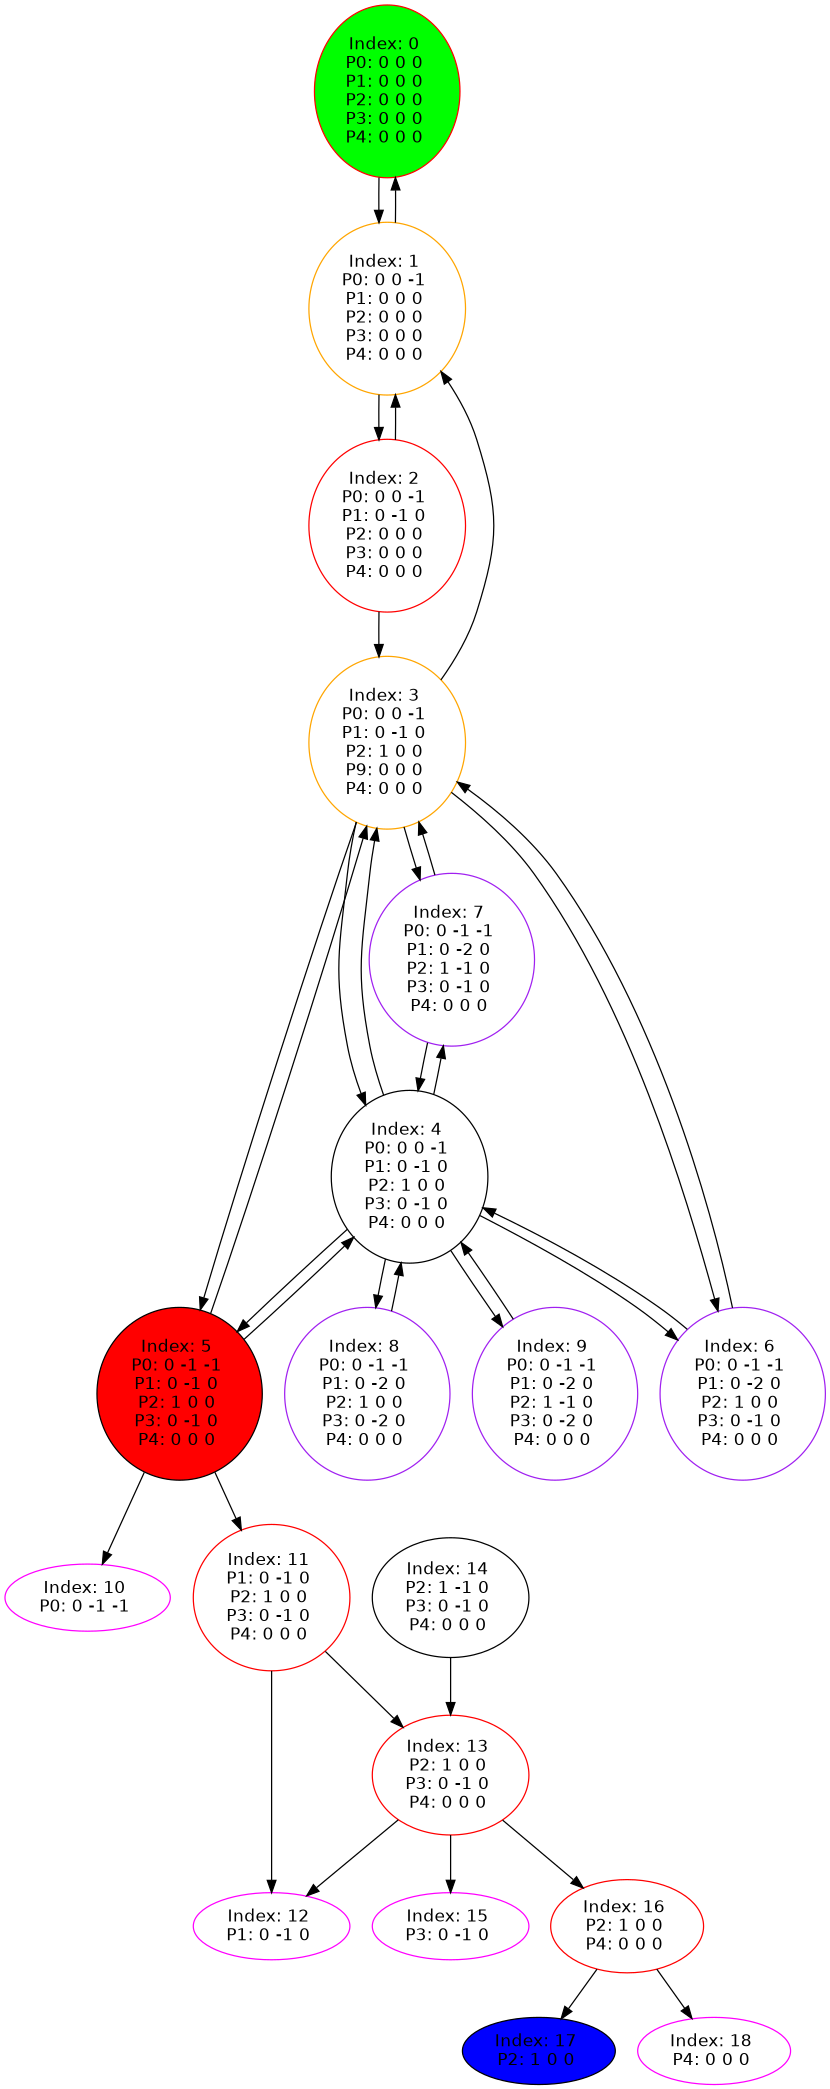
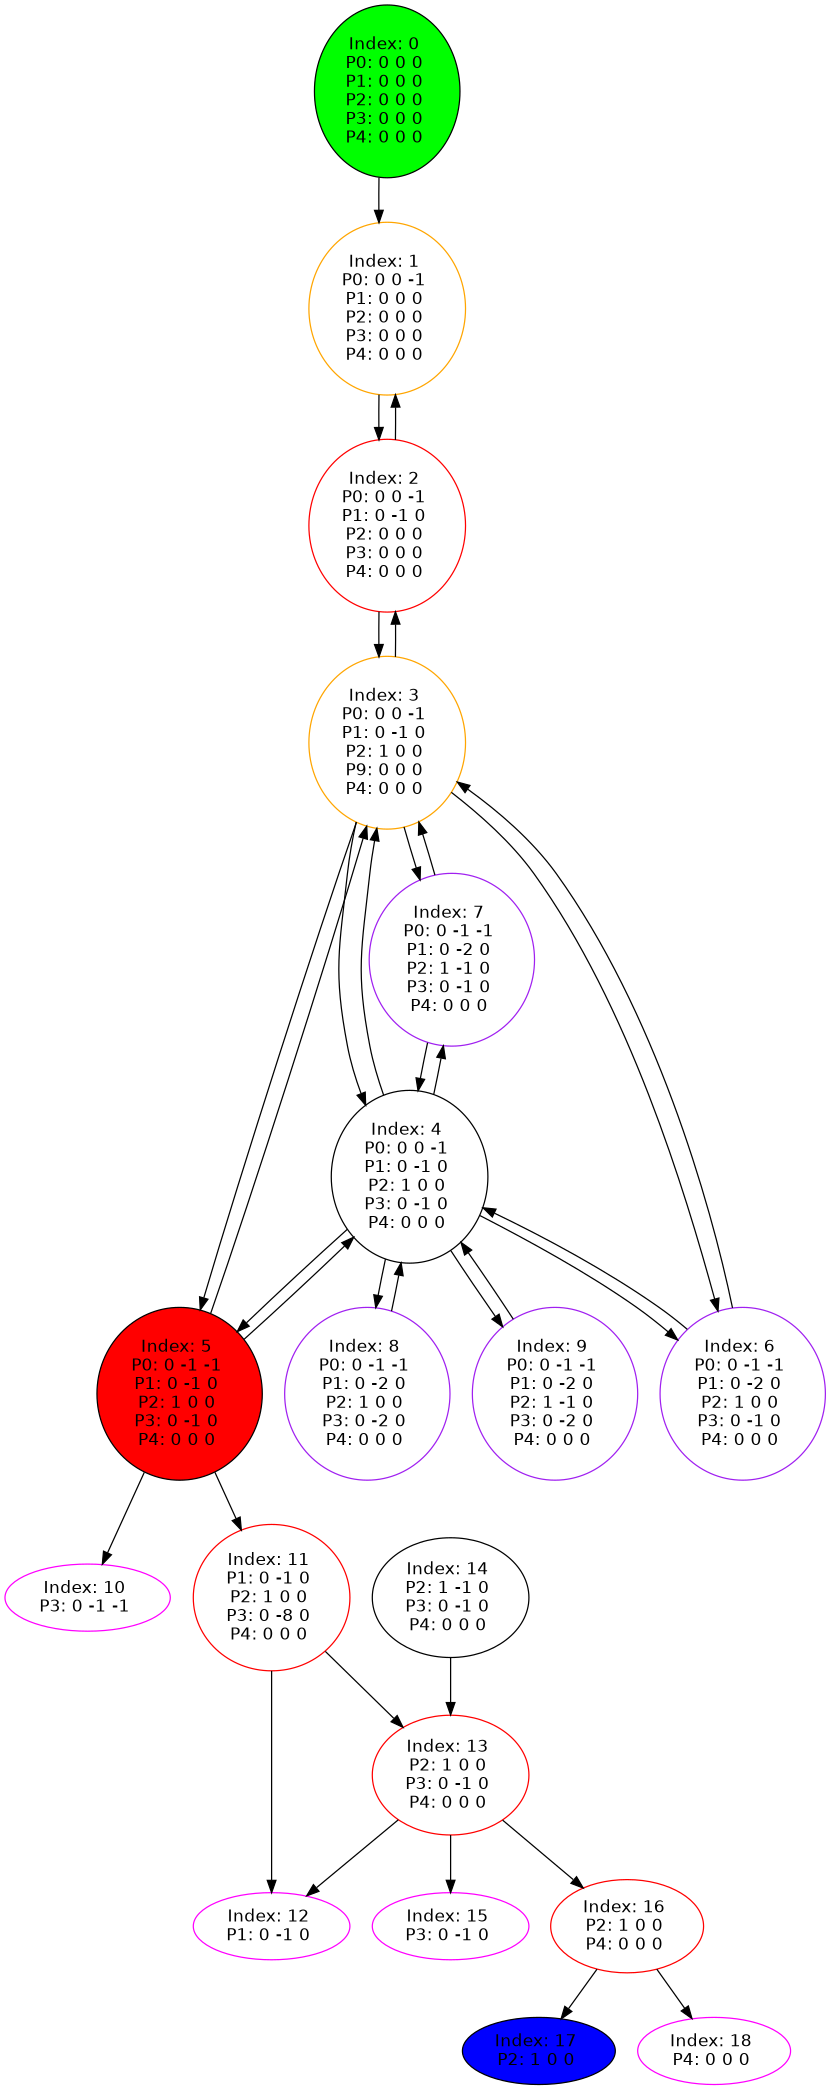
node "Index: 0 P0: 0 0 0 P1: 0 0 0 P2: 0 0 0 P3: 0 0 0 P4: 0 0 0": color red -> black
edge "Index: 1 P0: 0 0 -1 P1: 0 0 0 P2: 0 0 0 P3: 0 0 0 P4: 0 0 0" -> "Index: 0 P0: 0 0 0 P1: 0 0 0 P2: 0 0 0 P3: 0 0 0 P4: 0 0 0": removed
edge "Index: 3 P0: 0 0 -1 P1: 0 -1 0 P2: 1 0 0 P9: 0 0 0 P4: 0 0 0" -> "Index: 1 P0: 0 0 -1 P1: 0 0 0 P2: 0 0 0 P3: 0 0 0 P4: 0 0 0": now "Index: 3 P0: 0 0 -1 P1: 0 -1 0 P2: 1 0 0 P9: 0 0 0 P4: 0 0 0" -> "Index: 2 P0: 0 0 -1 P1: 0 -1 0 P2: 0 0 0 P3: 0 0 0 P4: 0 0 0"
node "Index: 10 P0: 0 -1 -1": label "Index: 10 P0: 0 -1 -1" -> "Index: 10 P3: 0 -1 -1"
node "Index: 11 P1: 0 -1 0 P2: 1 0 0 P3: 0 -1 0 P4: 0 0 0": label "Index: 11 P1: 0 -1 0 P2: 1 0 0 P3: 0 -1 0 P4: 0 0 0" -> "Index: 11 P1: 0 -1 0 P2: 1 0 0 P3: 0 -8 0 P4: 0 0 0"
